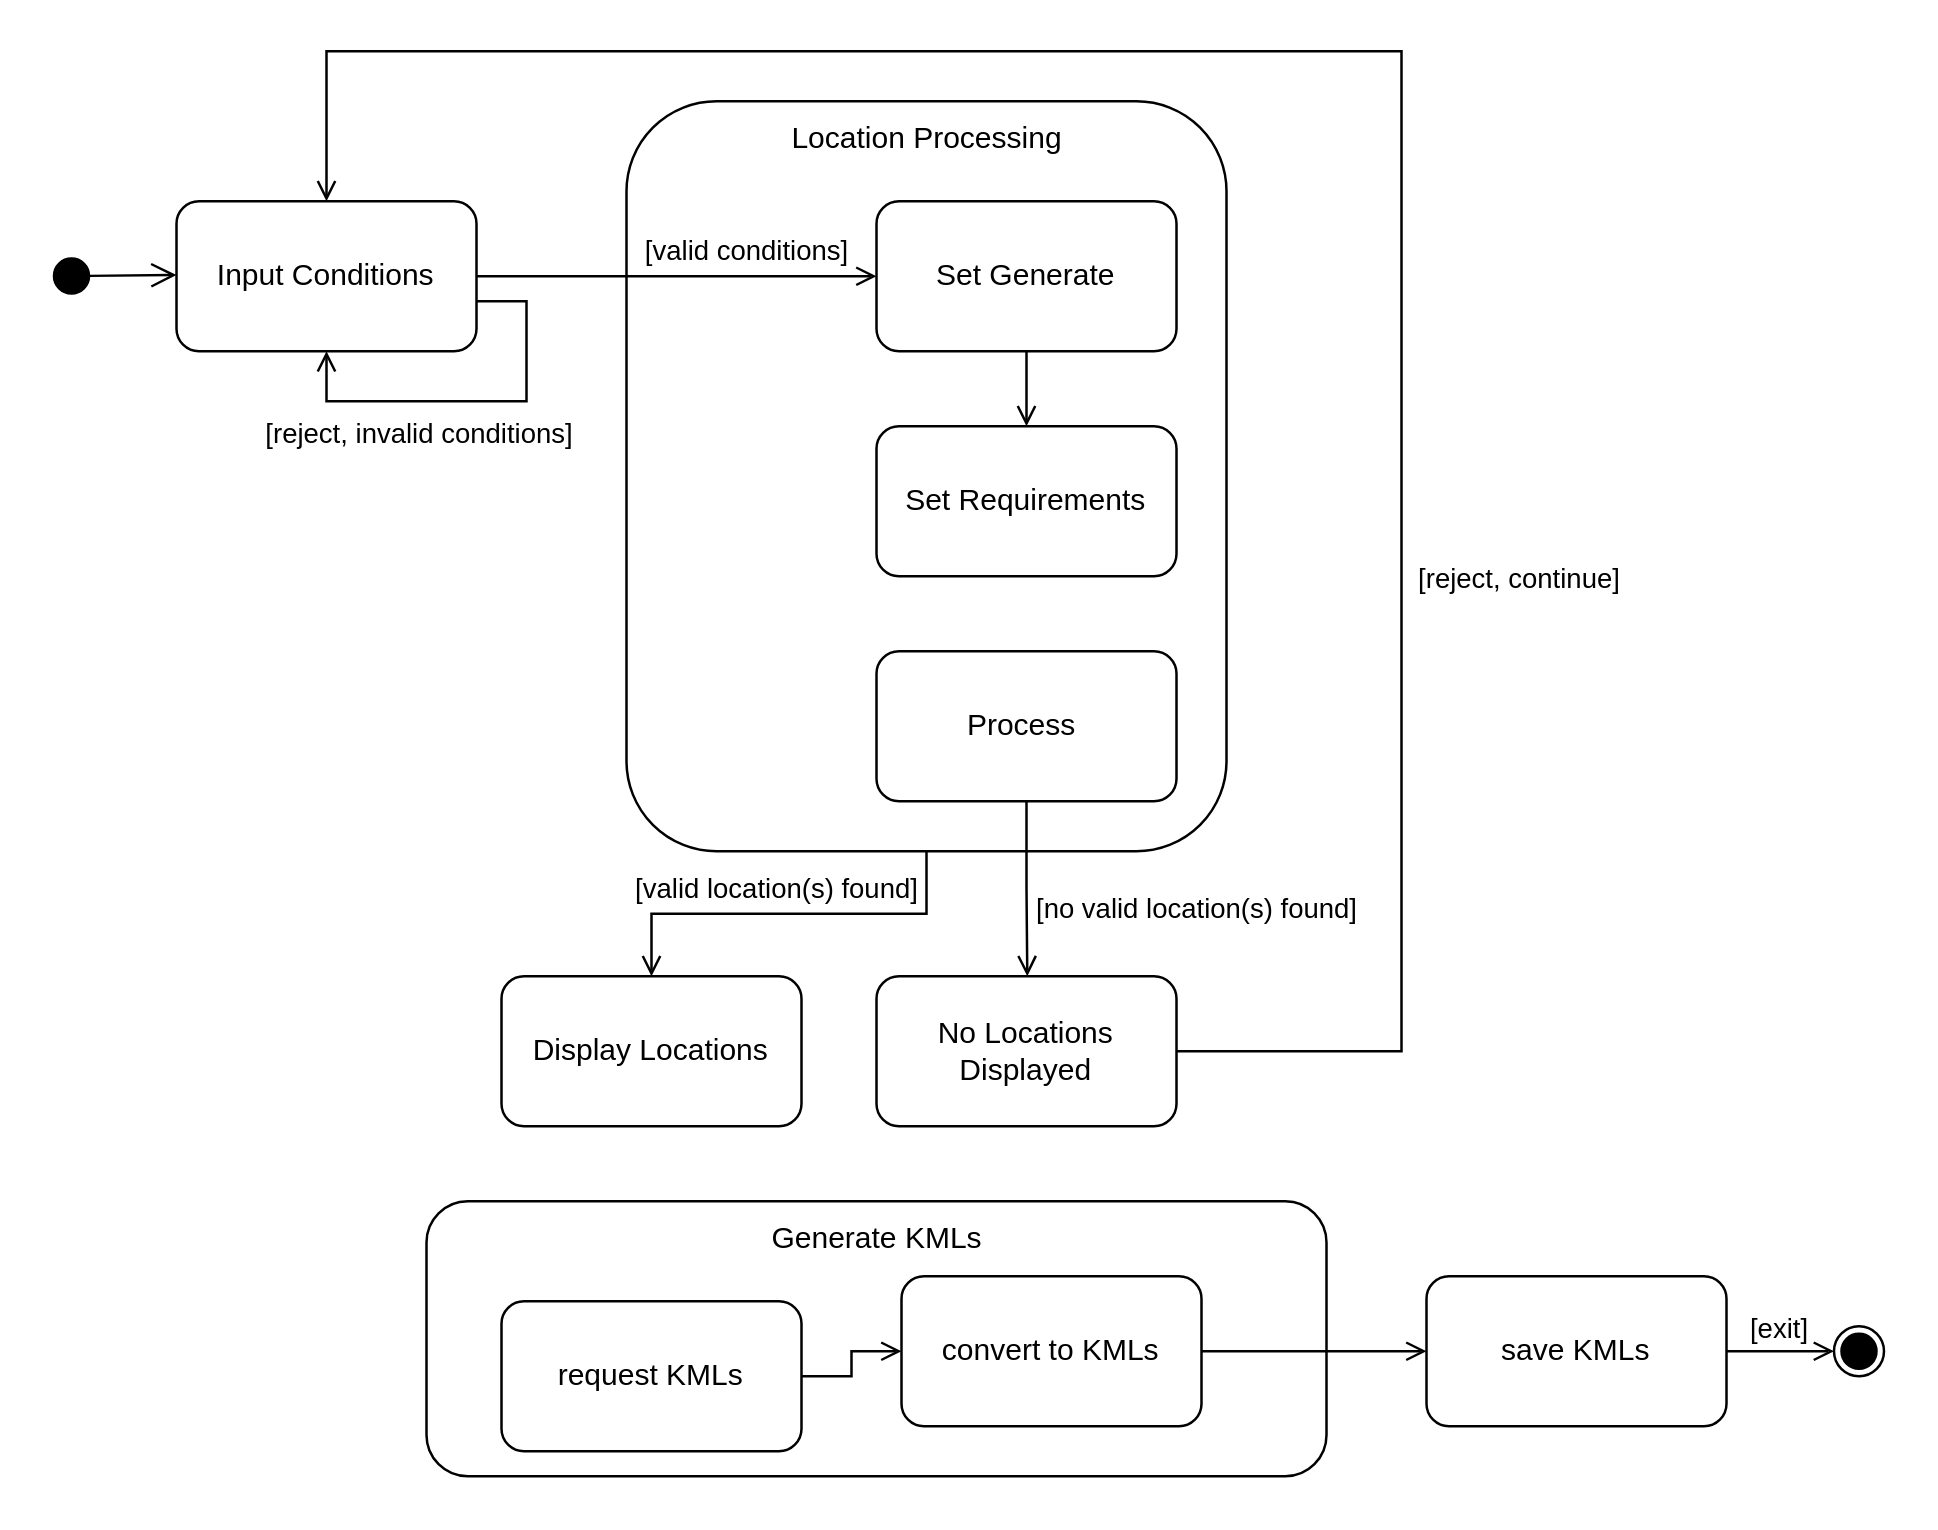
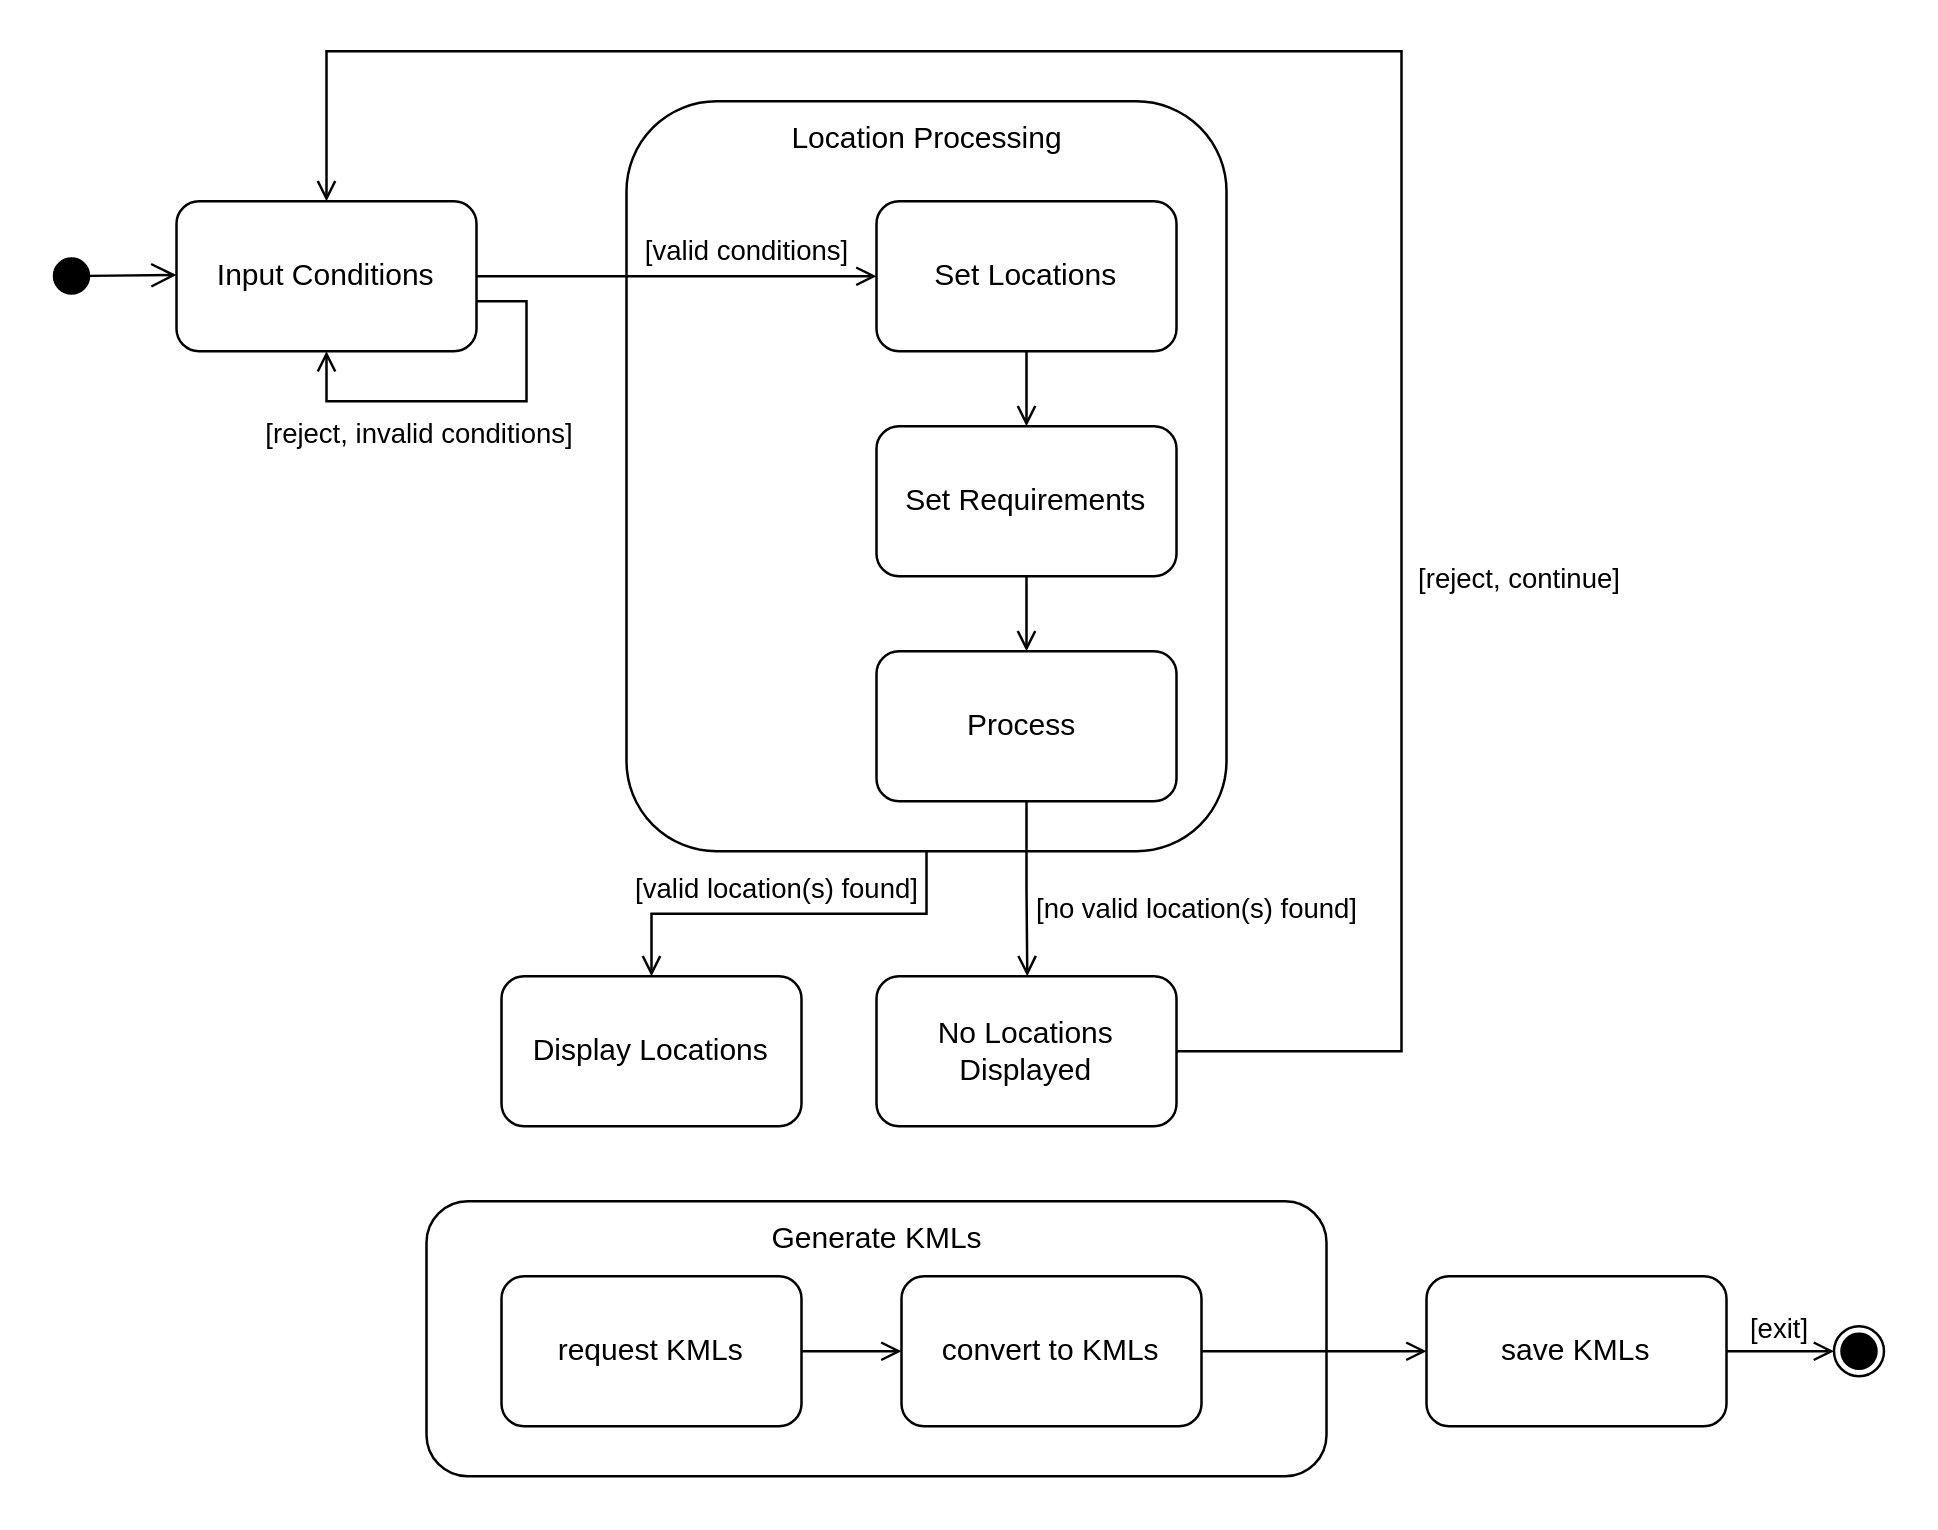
node "Set Generate": label "Set Generate" -> "Set Locations"
edge "Set Requirements" -> "Process": added
node "request KMLs": moved (651, 1376) -> (651, 1351)
